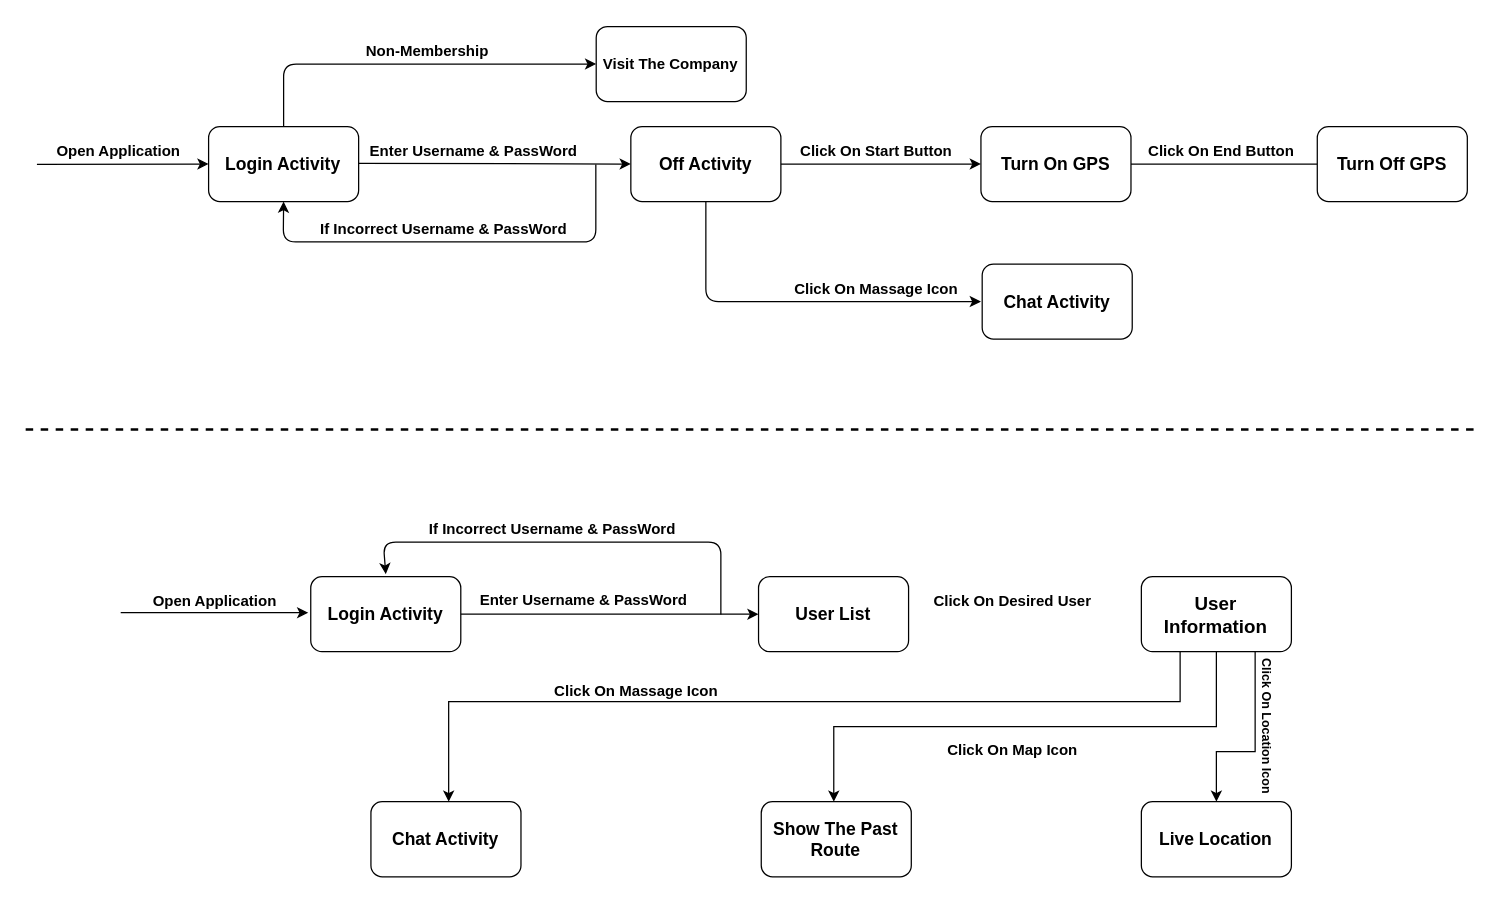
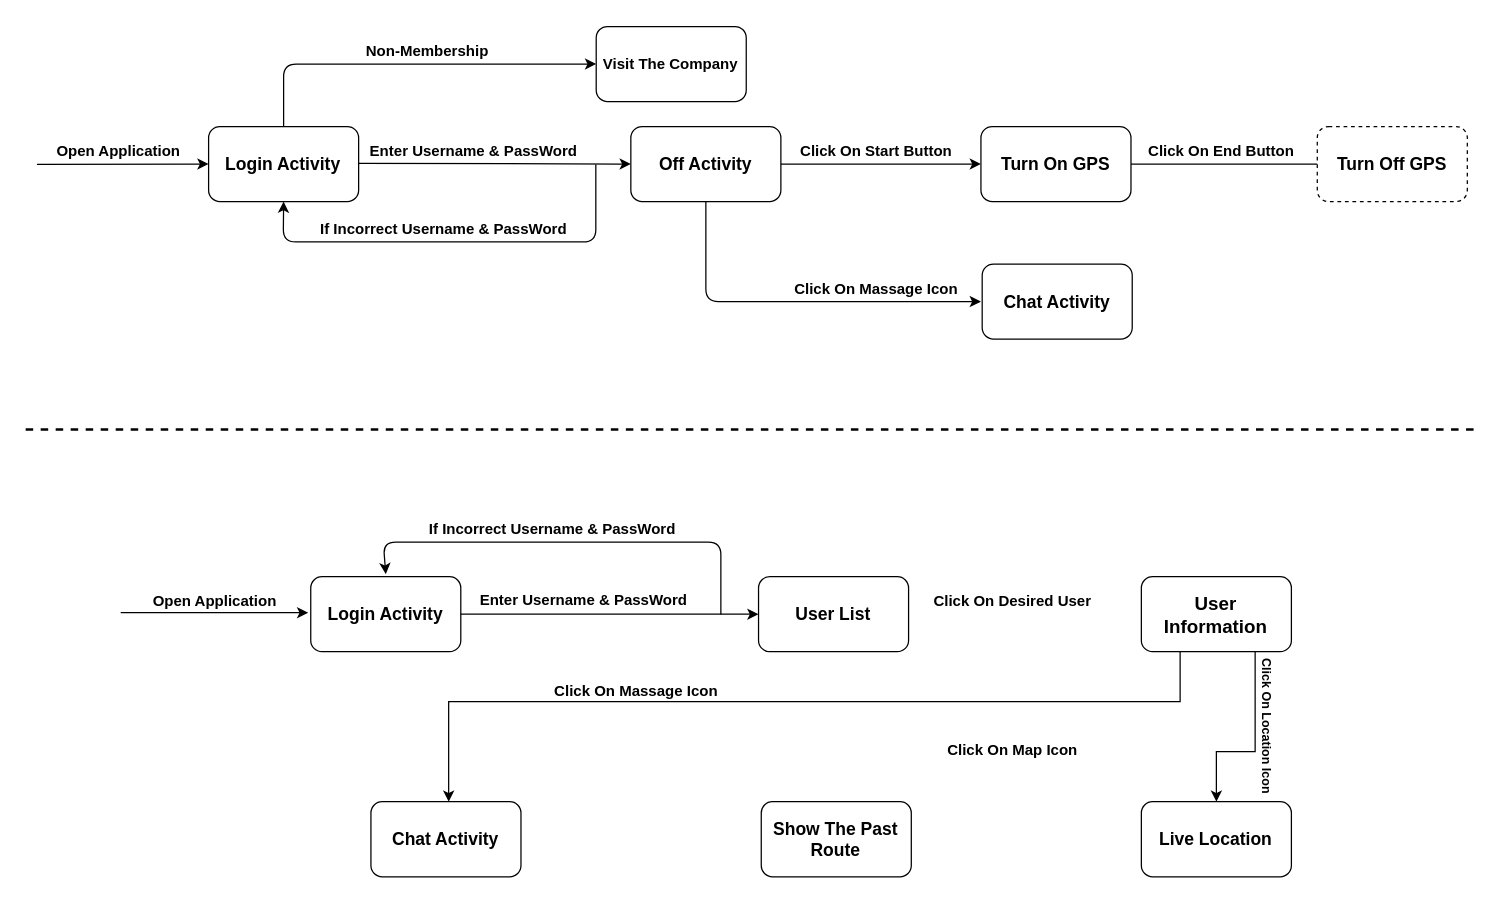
node "Turn Off GPS": style solid -> dashed
edge "User Information" -> "Show The Past Route": removed
